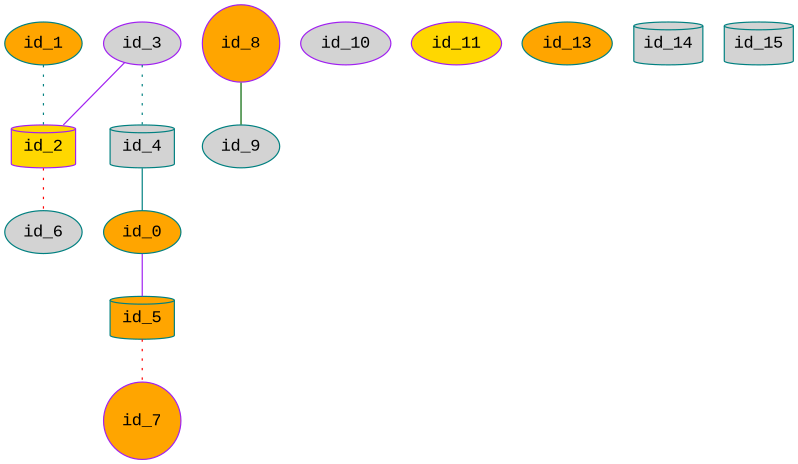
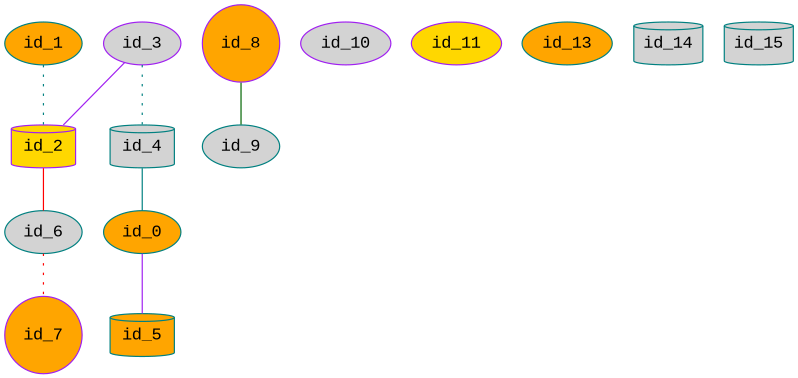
edge "id_2" -- "id_6": style dotted -> solid
edge "id_5" -- "id_7": now "id_6" -- "id_7"
